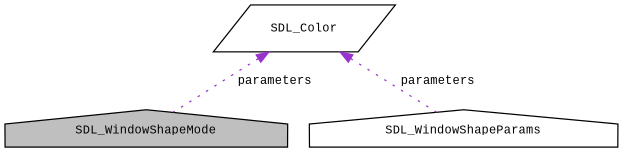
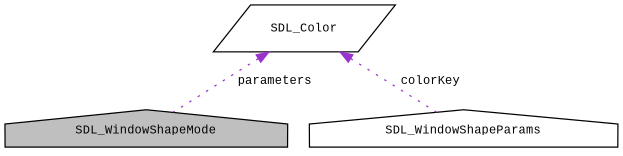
edge "SDL_WindowShapeParams" -> "SDL_Color": label " parameters" -> " colorKey"
